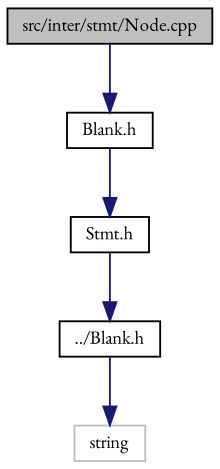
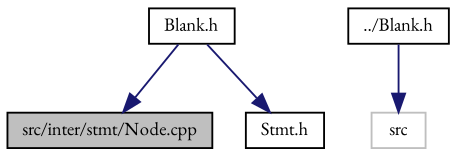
edge "src/inter/stmt/Node.cpp" -> "Blank.h": reversed
edge "Stmt.h" -> "../Blank.h": removed
node "string": label "string" -> "src"
